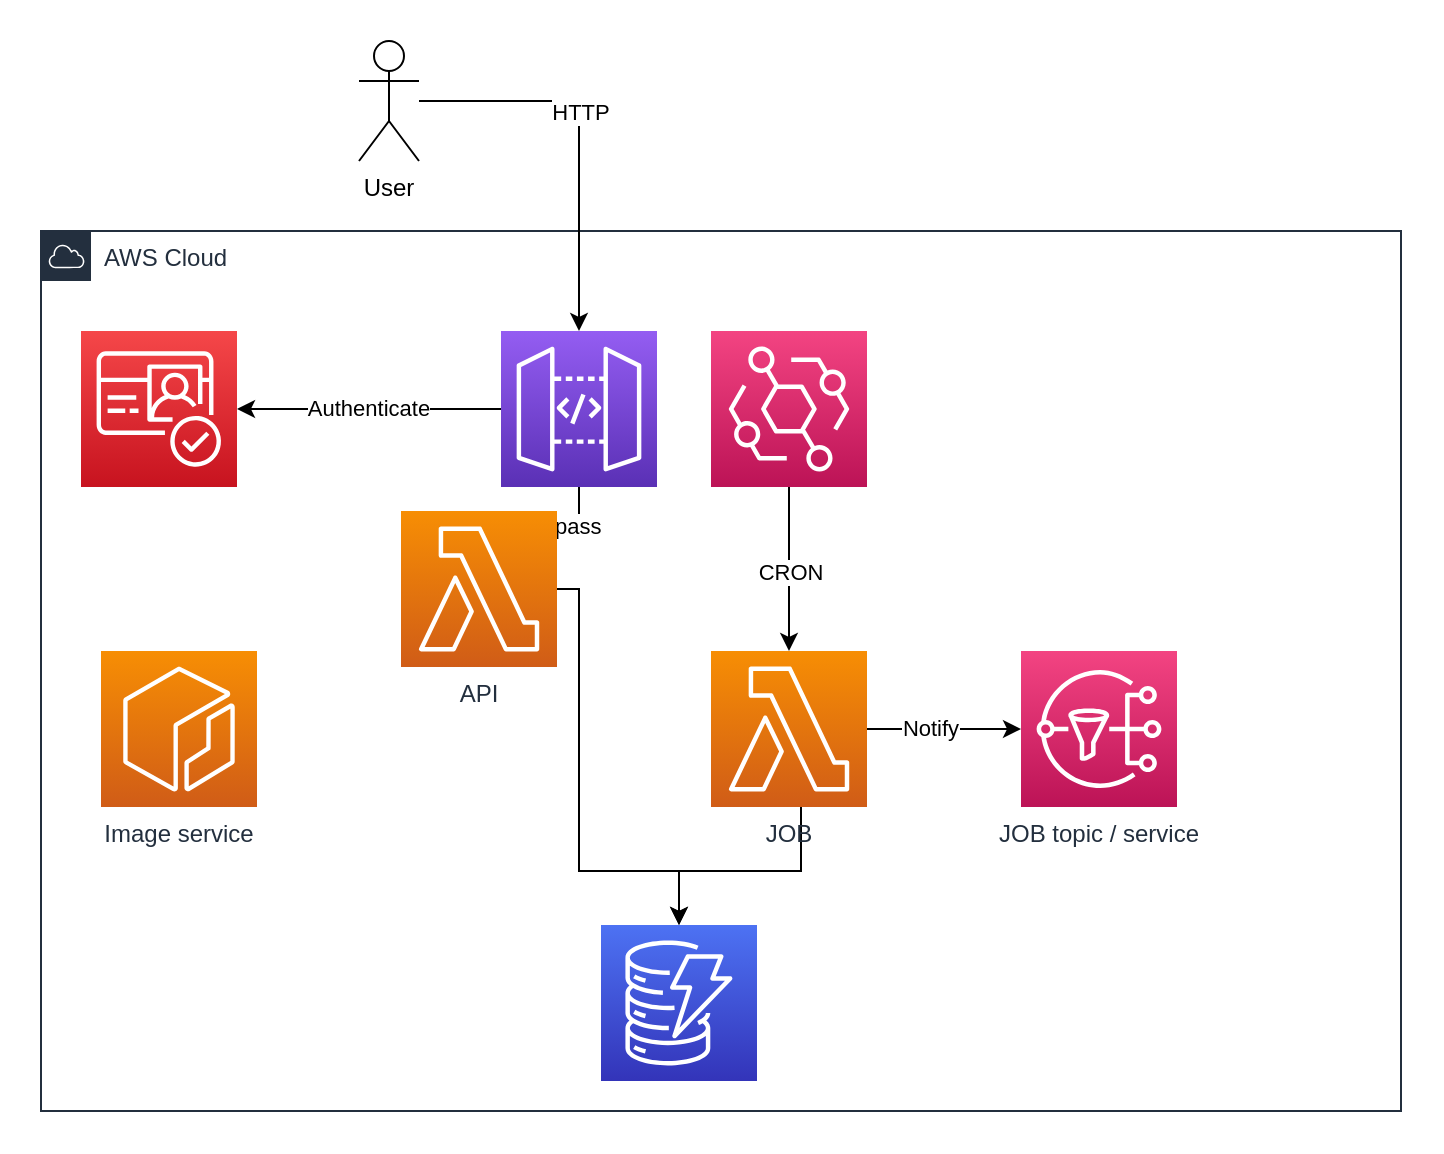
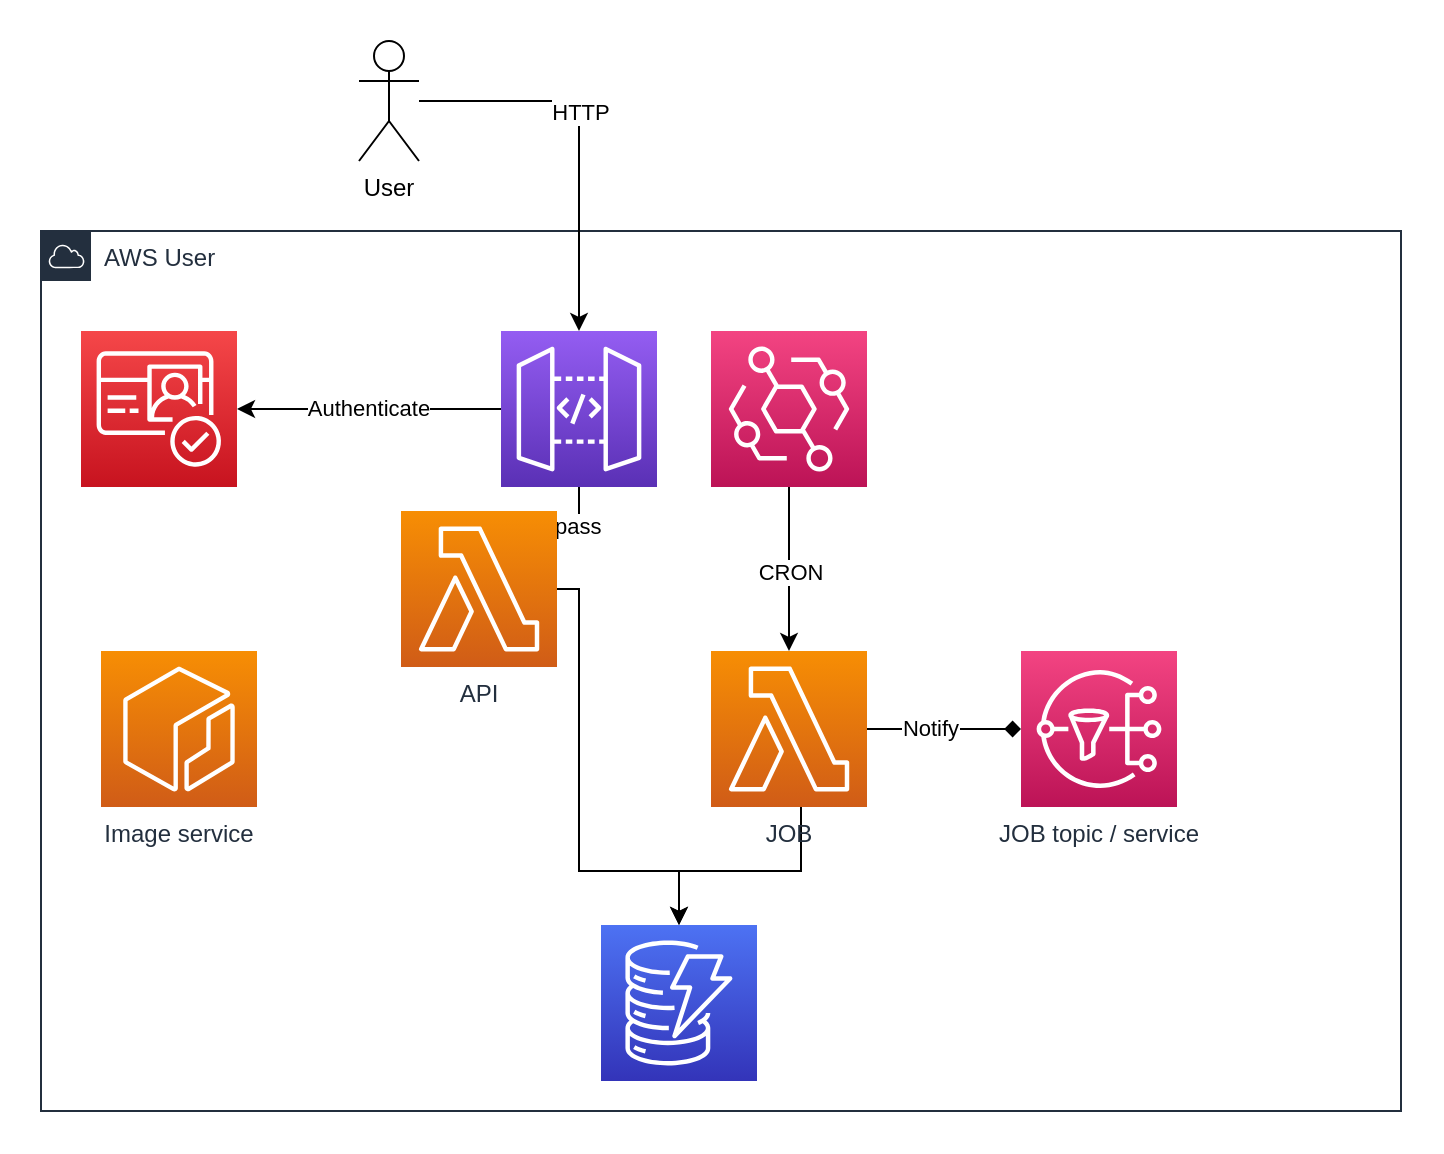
node "AWS Cloud": label "AWS Cloud" -> "AWS User"
edge "JOB" -> "JOB topic / service": arrowhead classic -> diamond
